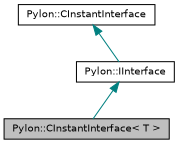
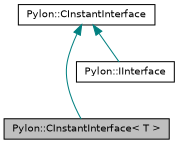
edge "Pylon::CInstantInterface< T >" -> "Pylon::IInterface": now "Pylon::CInstantInterface< T >" -> "Pylon::CInstantInterface"
